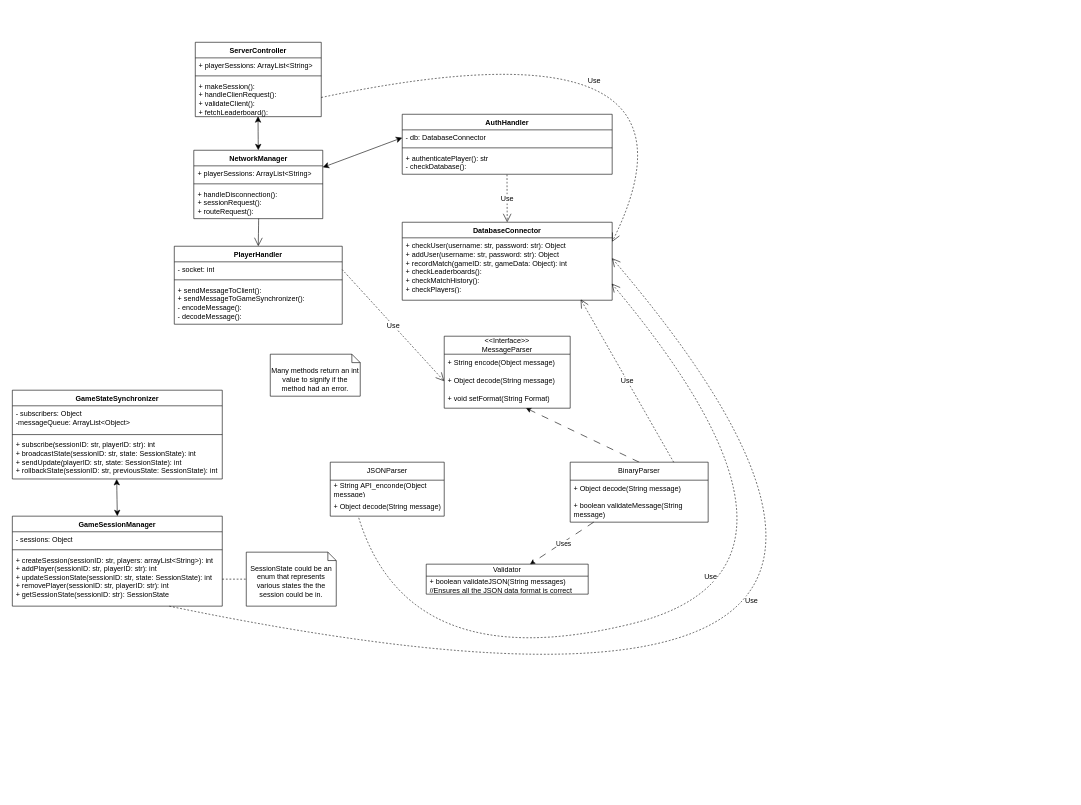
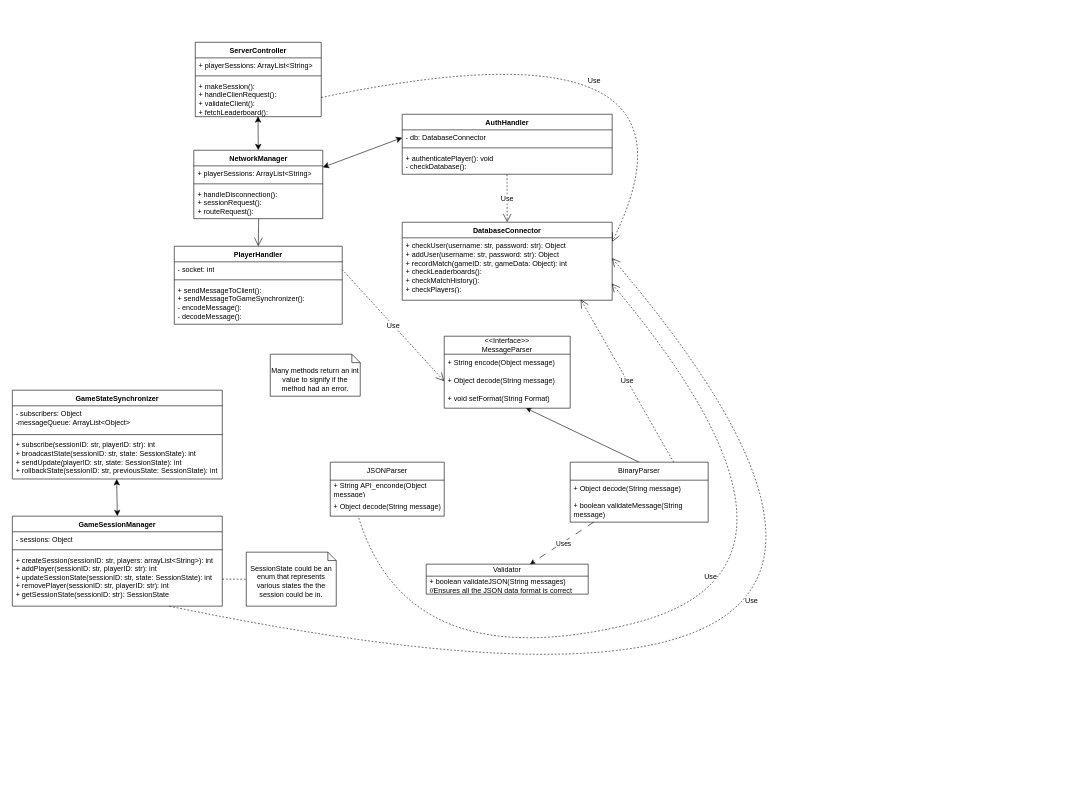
node "+ authenticatePlayer(): str - checkDatabase():": label "+ authenticatePlayer(): str - checkDatabase():" -> "+ authenticatePlayer(): void - checkDatabase():"
edge "BinaryParser" -> "+ void setFormat(String Format)": style dashed -> solid
